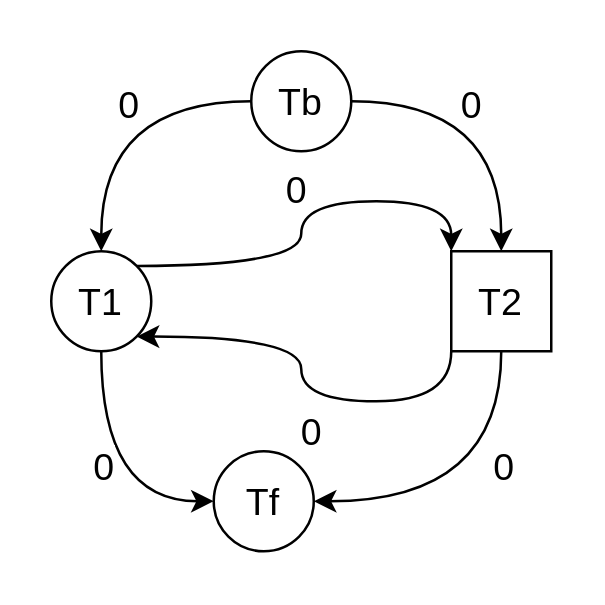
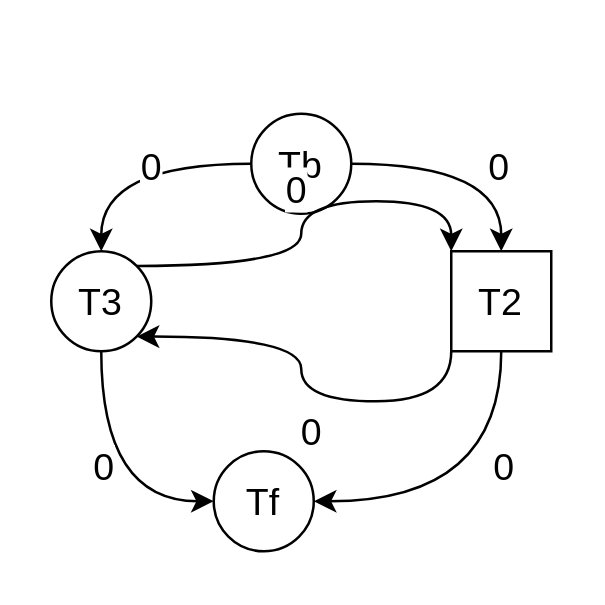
node "Tb": moved (301, 101) -> (301, 164)
node "T1": label "T1" -> "T3"
